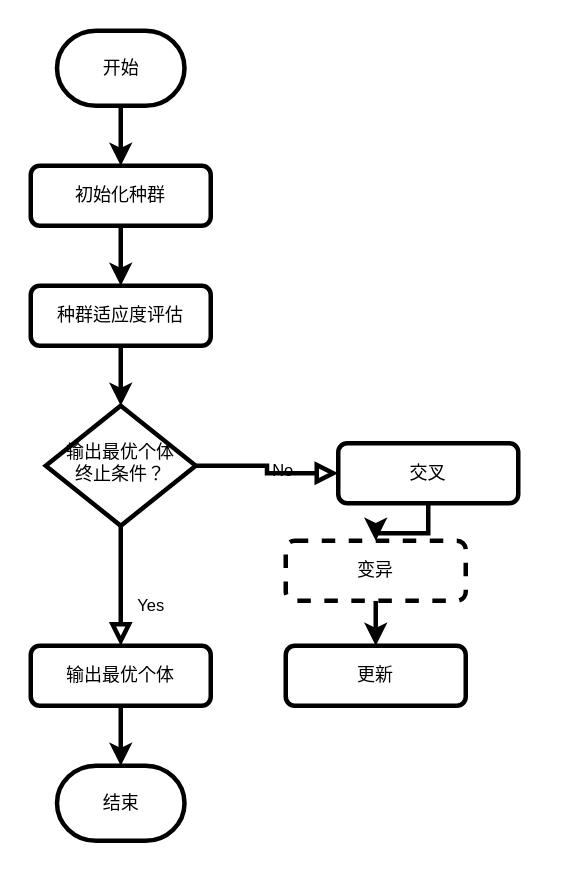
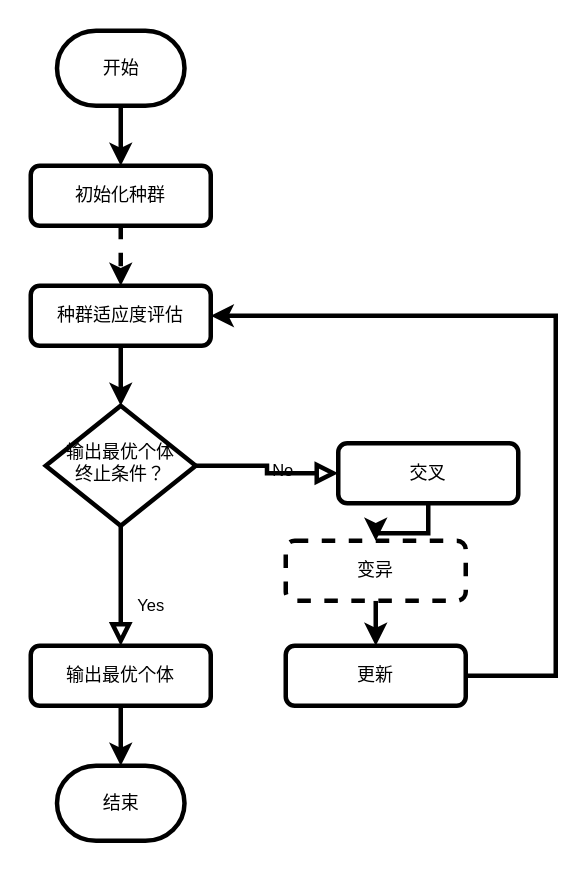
edge "初始化种群" -> "种群适应度评估": style solid -> dashed
edge "更新" -> "种群适应度评估": added
